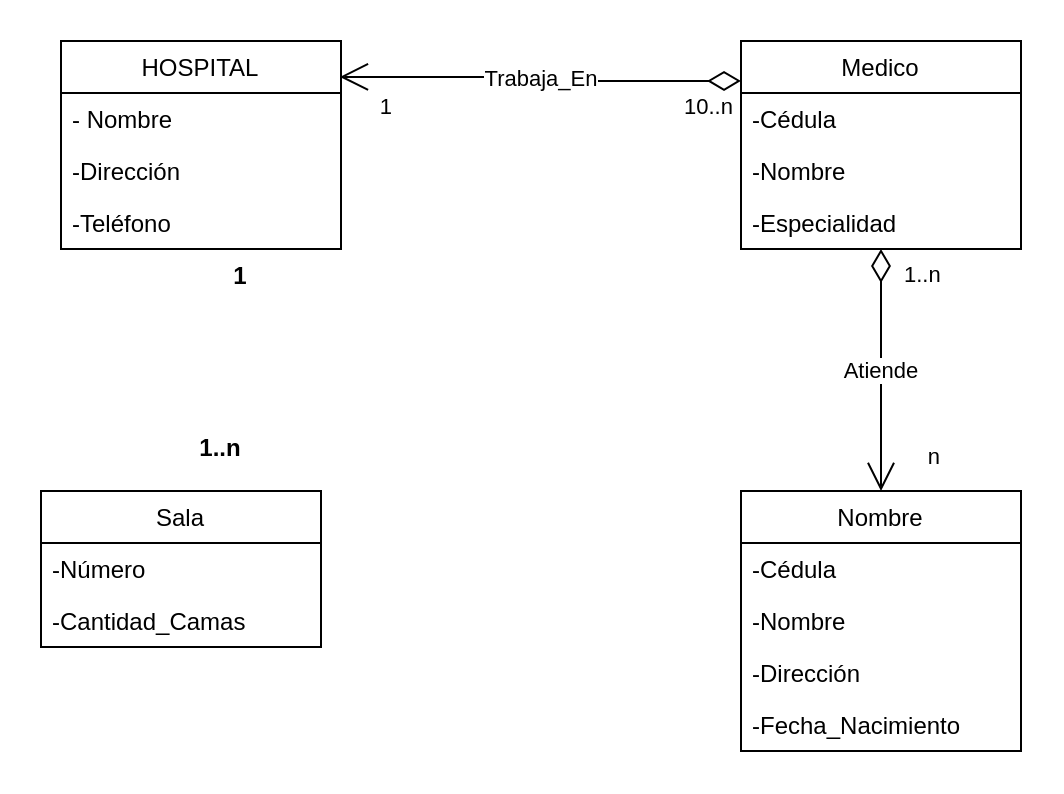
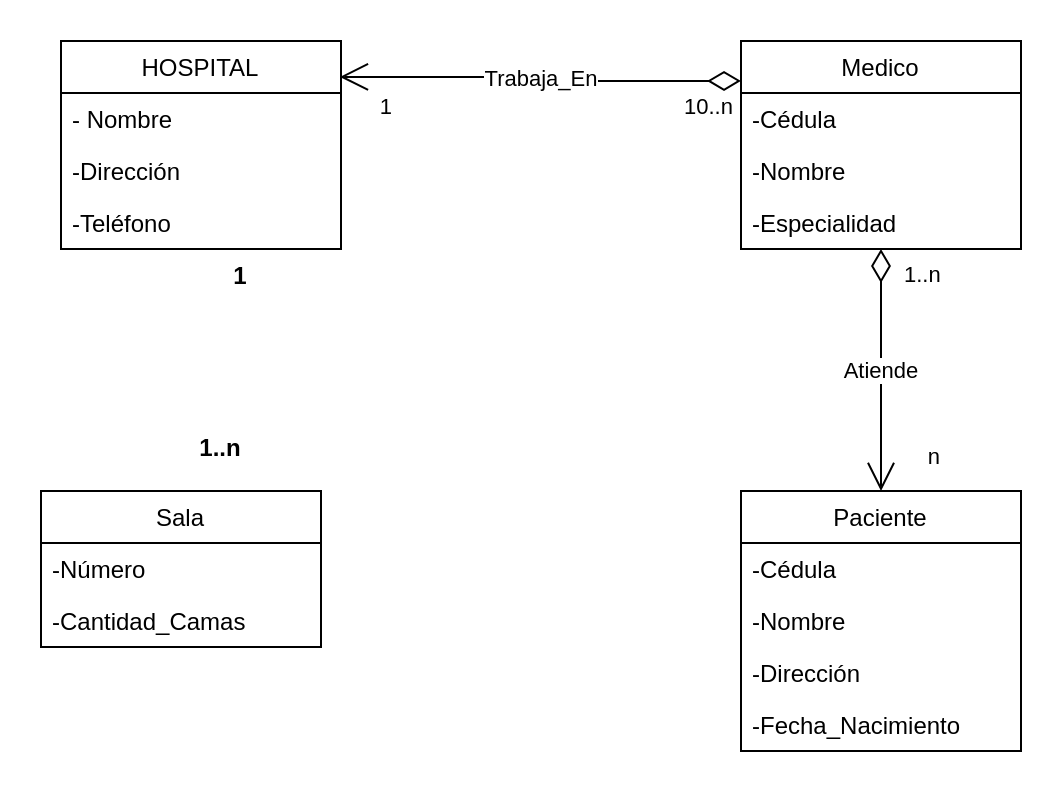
node "Nombre": label "Nombre" -> "Paciente"
